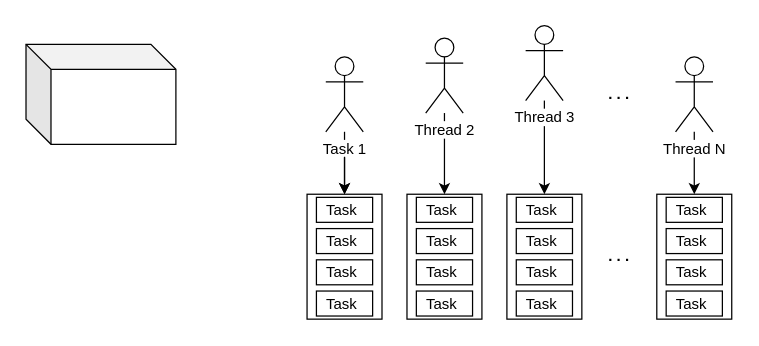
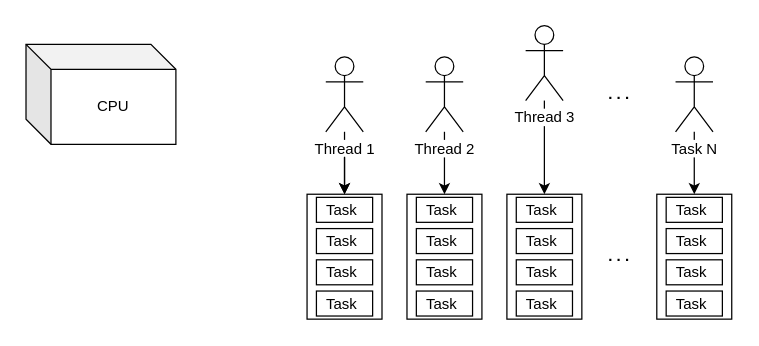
node "Thread 2": moved (444, 76) -> (444, 94)
node "CPU": added
node "Task 1": label "Task 1" -> "Thread 1"
node "Thread N": label "Thread N" -> "Task N"
